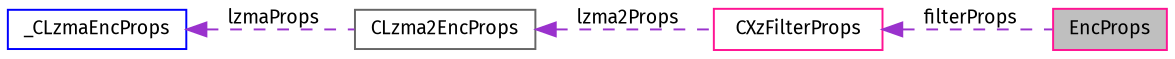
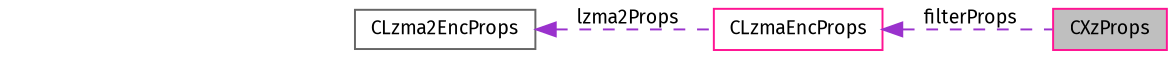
node "_CLzmaEncProps": removed
node "CXzFilterProps": label "CXzFilterProps" -> "CLzmaEncProps"
node "EncProps": label "EncProps" -> "CXzProps"
